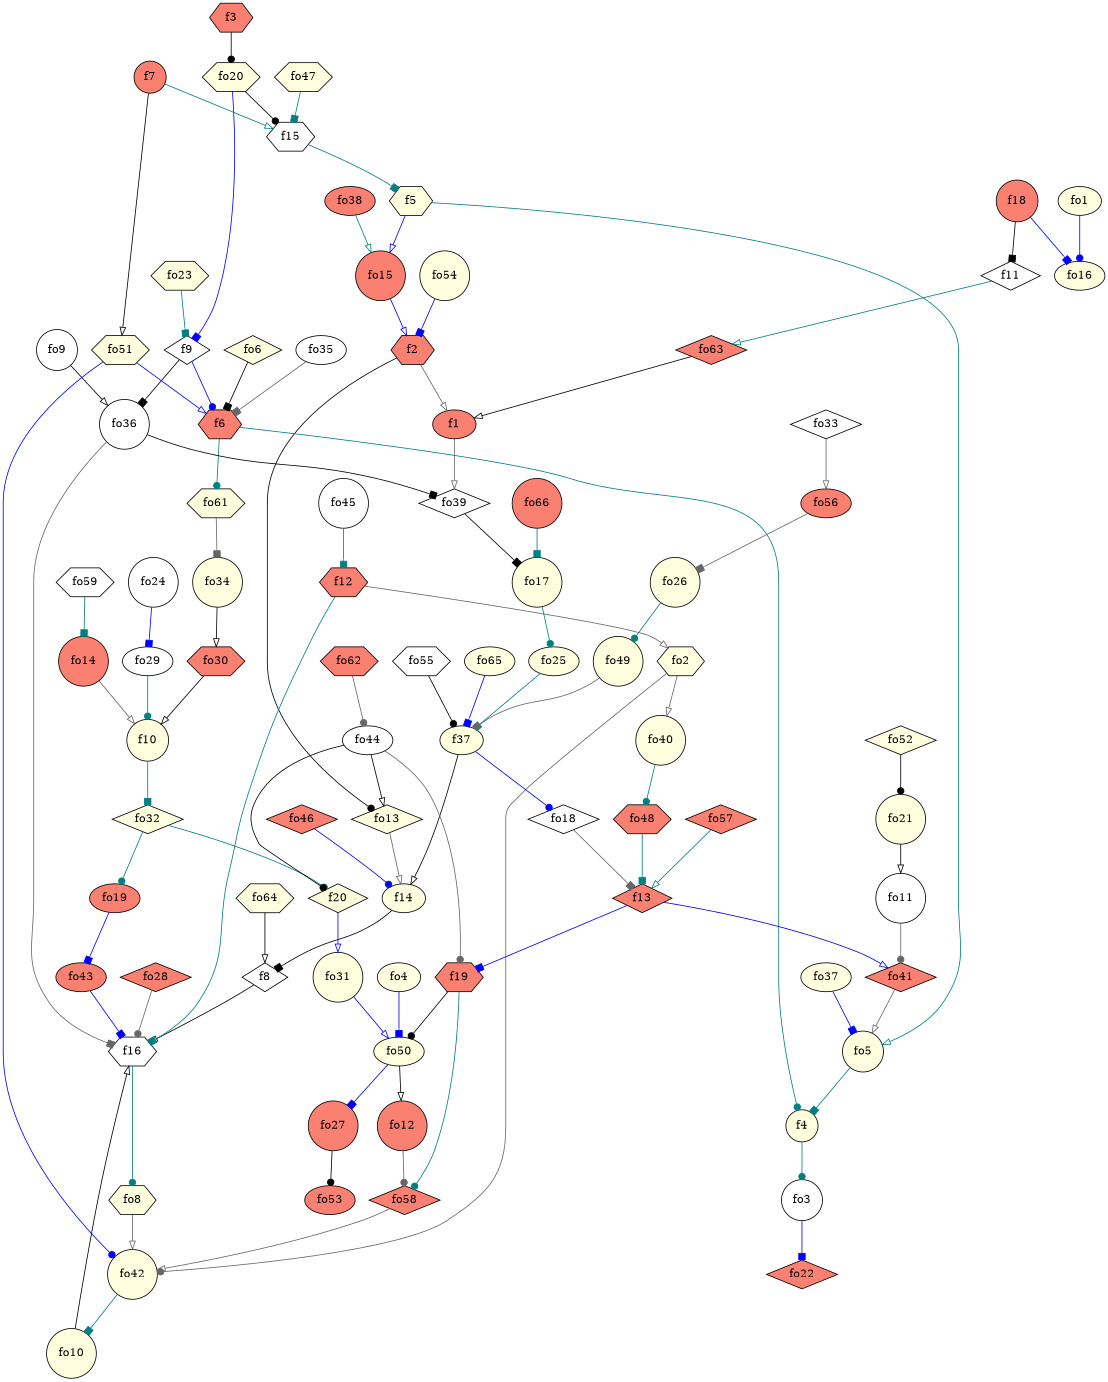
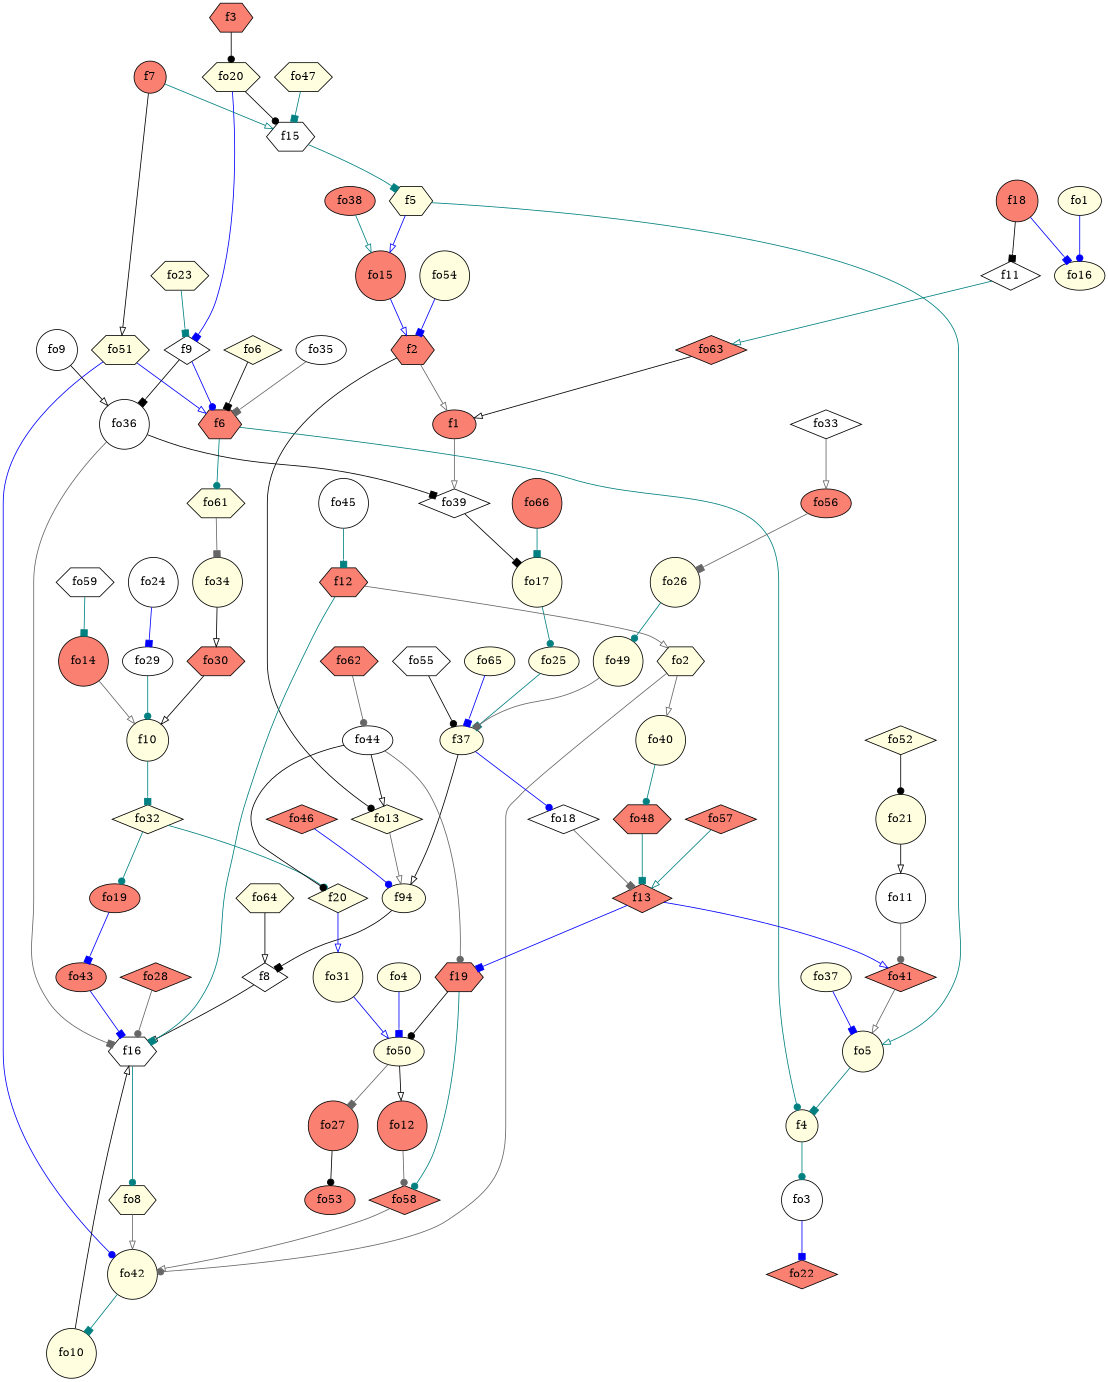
node "f14": label "f14" -> "f94"
edge "fo50" -> "fo27": color blue -> gray40
